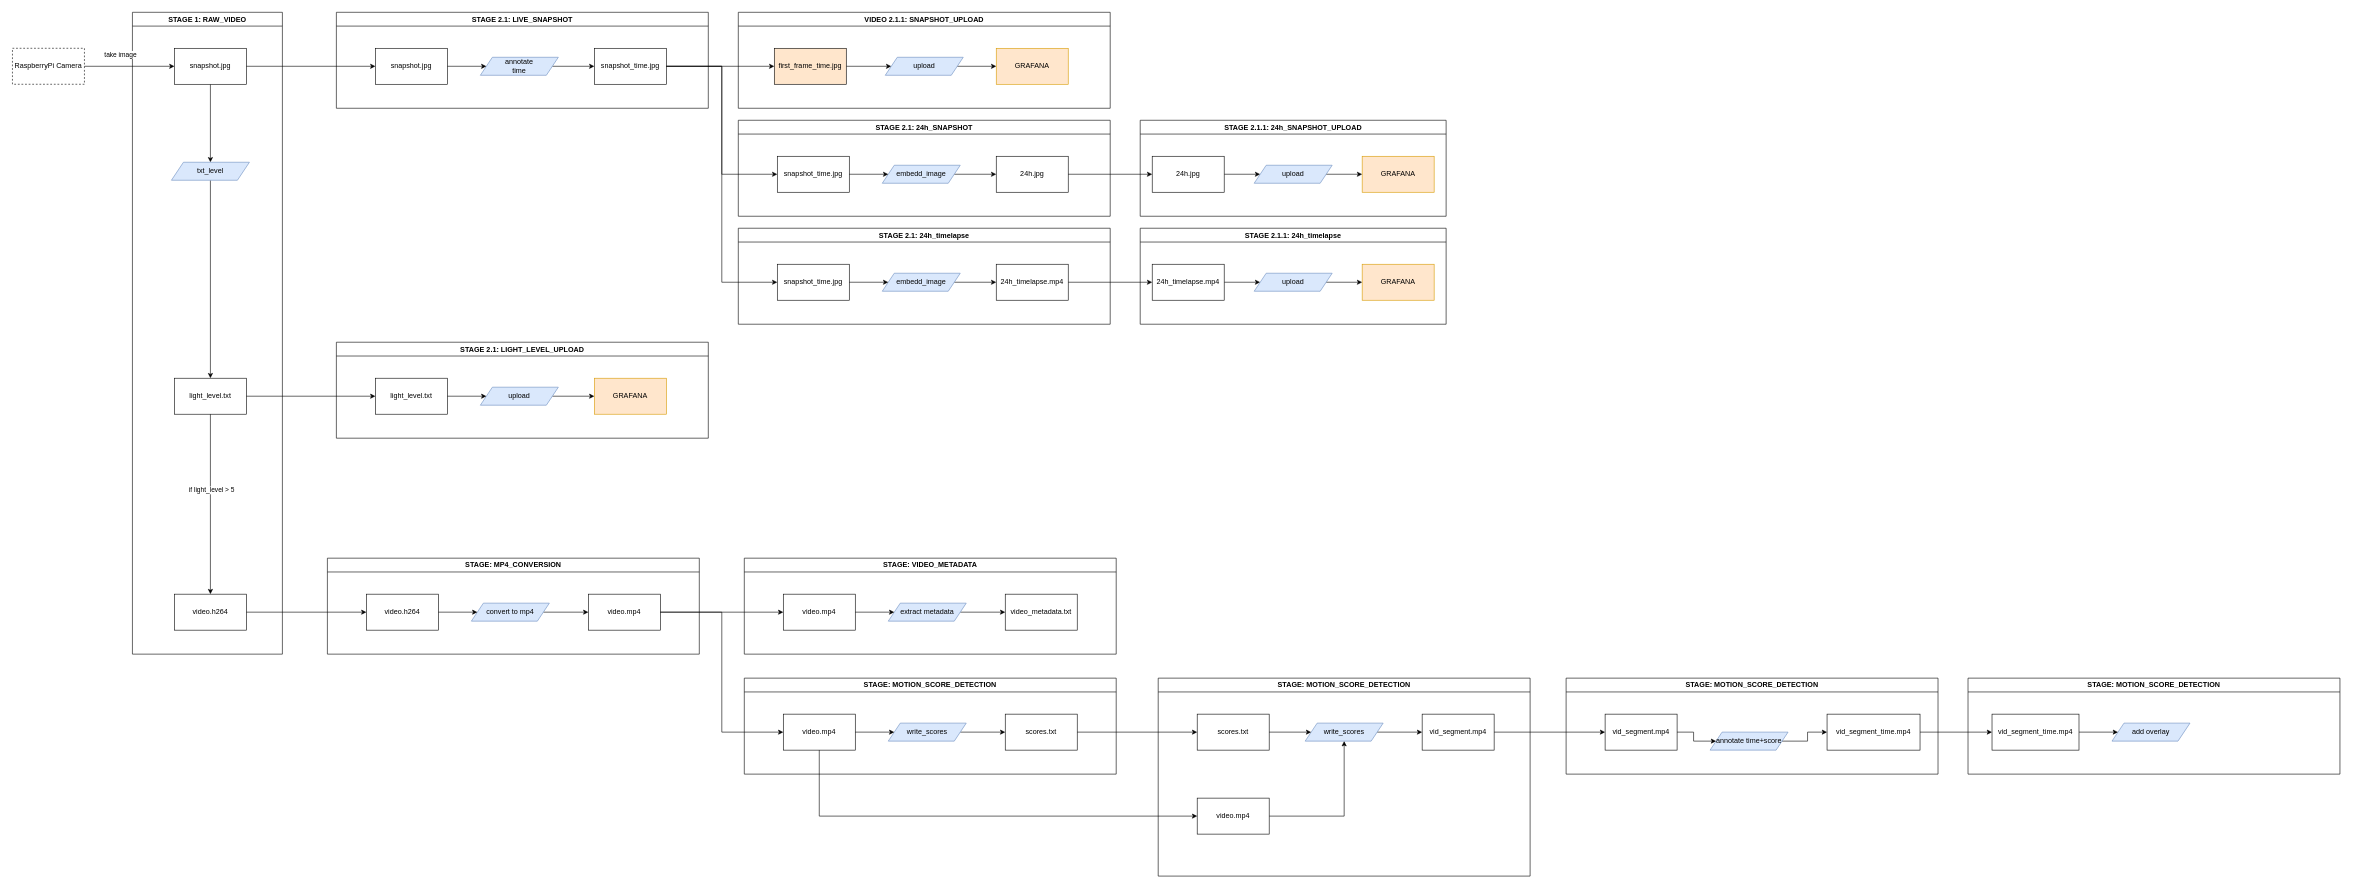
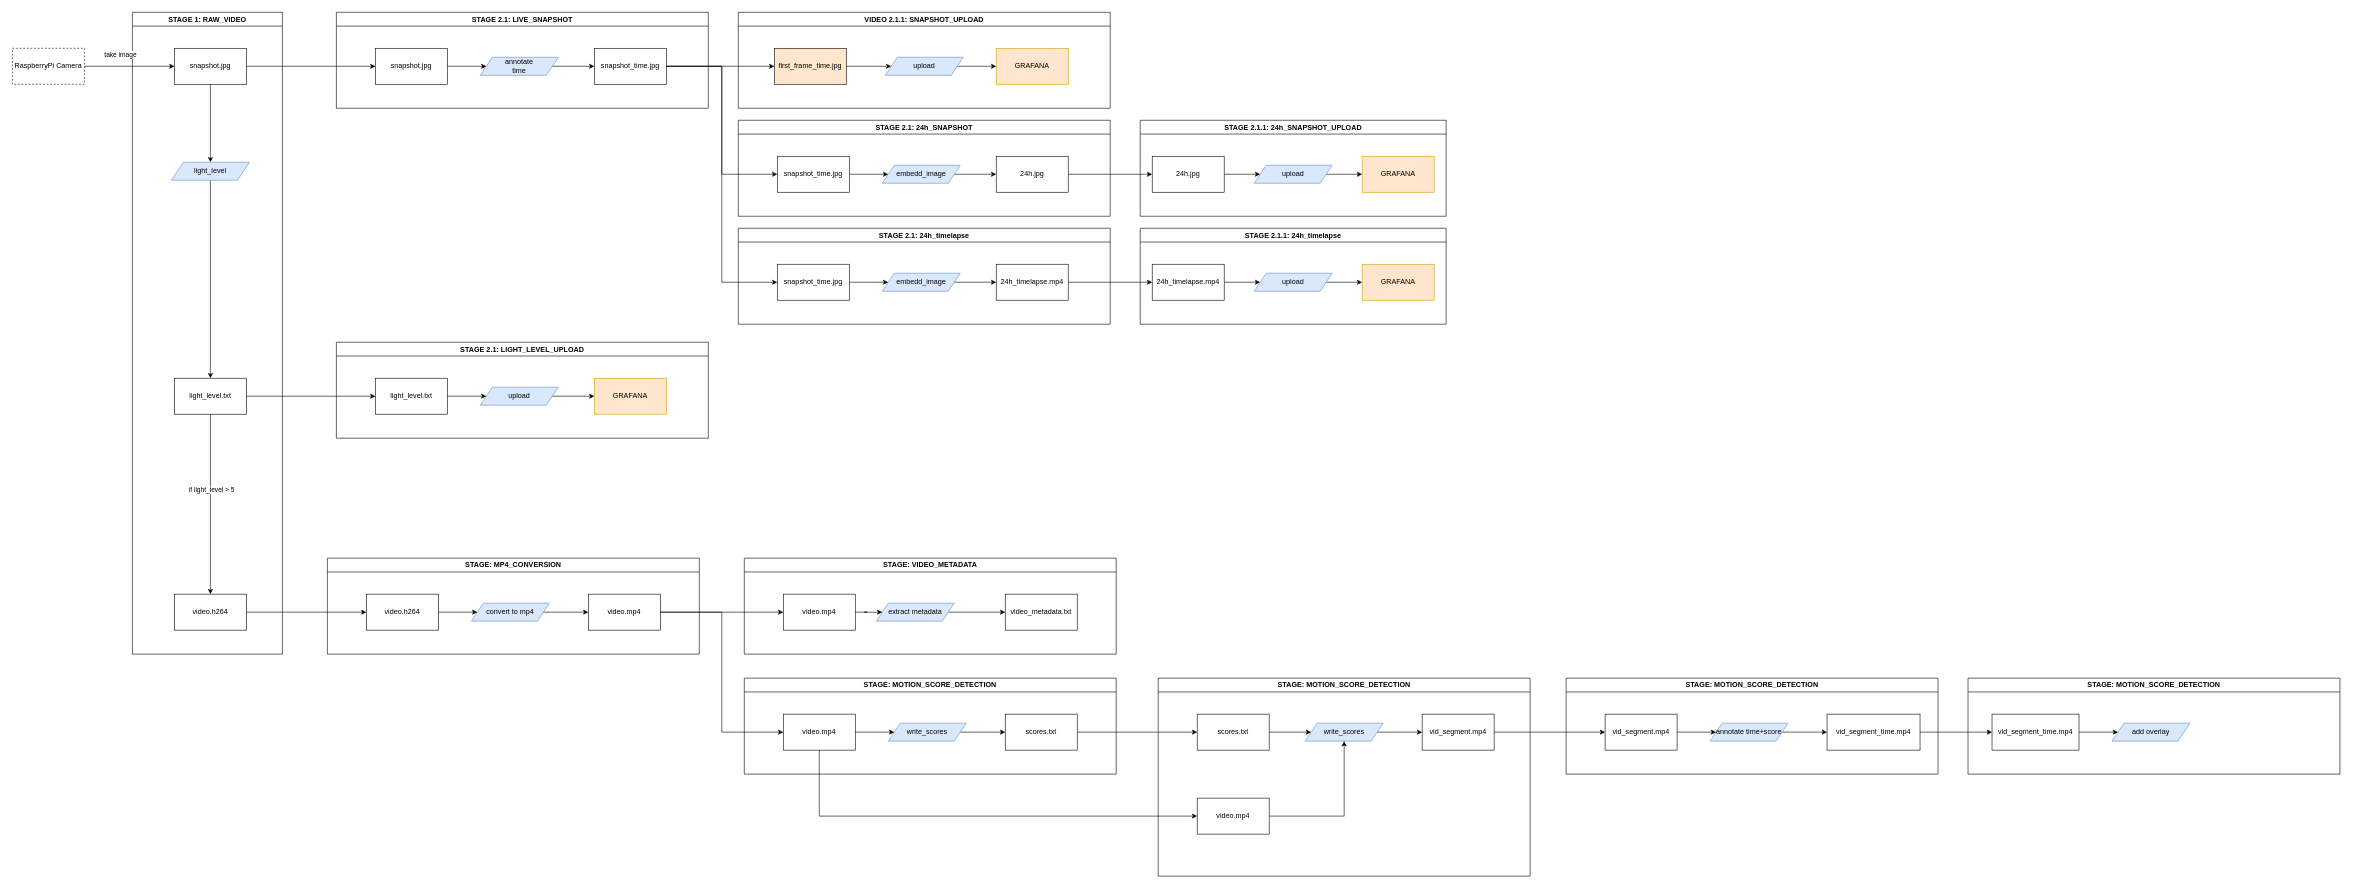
node "txt_level": label "txt_level" -> "light_level"
node "extract metadata": moved (927, 612) -> (915, 612)
node "annotate time+score": moved (1749, 741) -> (1749, 732)
